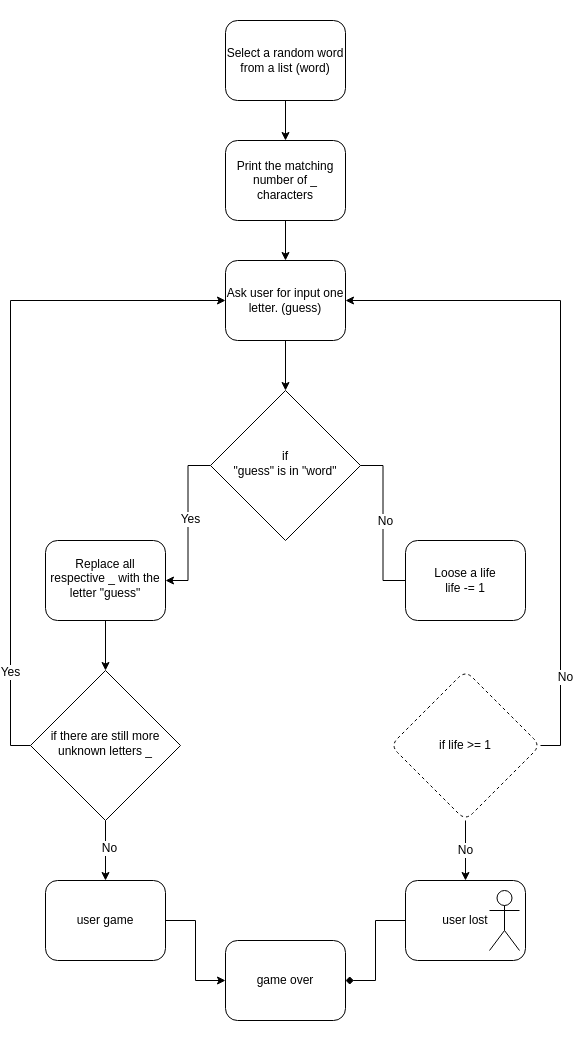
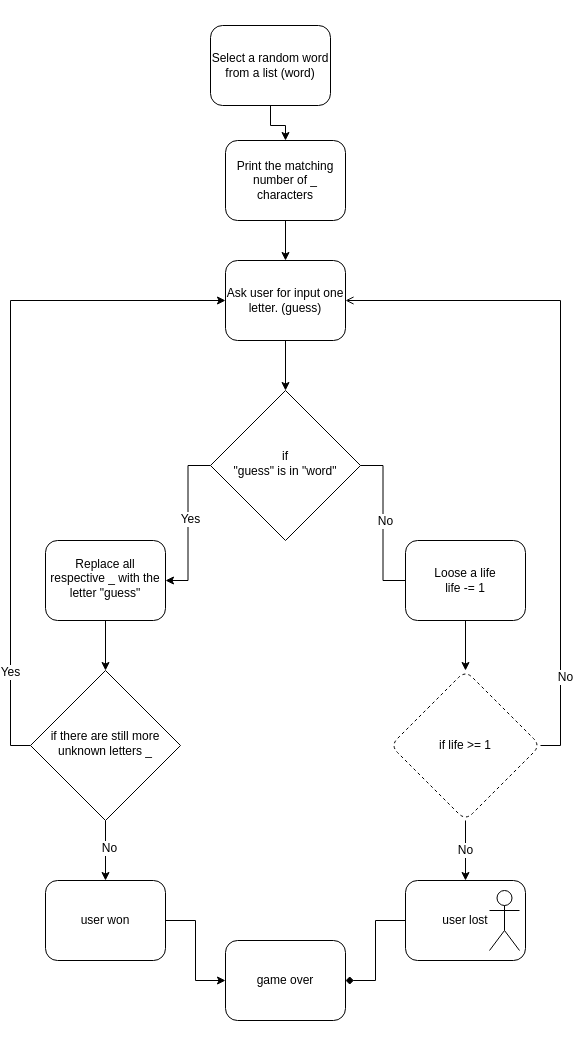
node "Select a random word from a list (word)": moved (286, 61) -> (271, 66)
edge "if life >= 1" -> "Ask user for input one letter. (guess)": arrowhead classic -> open
edge "Loose a life life -= 1" -> "if life >= 1": added
node "user game": label "user game" -> "user won"
